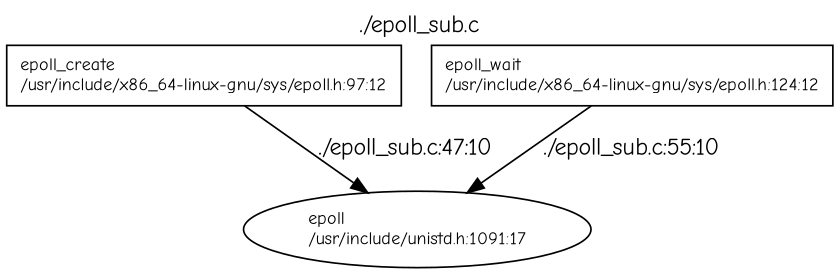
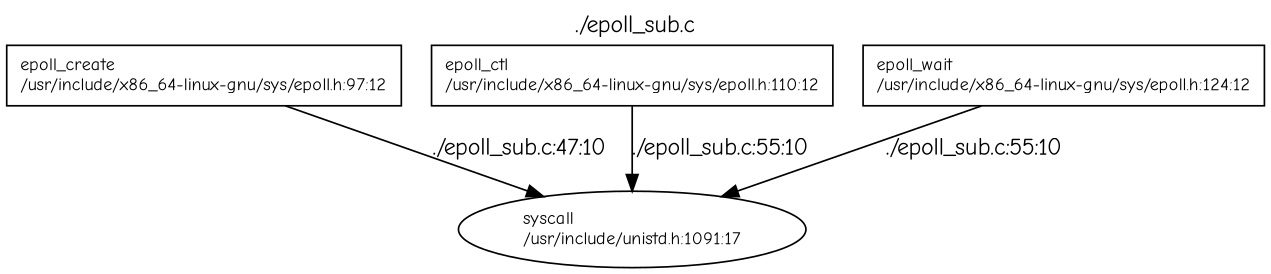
node "epoll_ctl /usr/include/x86_64-linux-gnu/sys/epoll.h:110:12": added
node "epoll /usr/include/unistd.h:1091:17": label "epoll /usr/include/unistd.h:1091:17" -> "syscall /usr/include/unistd.h:1091:17"
